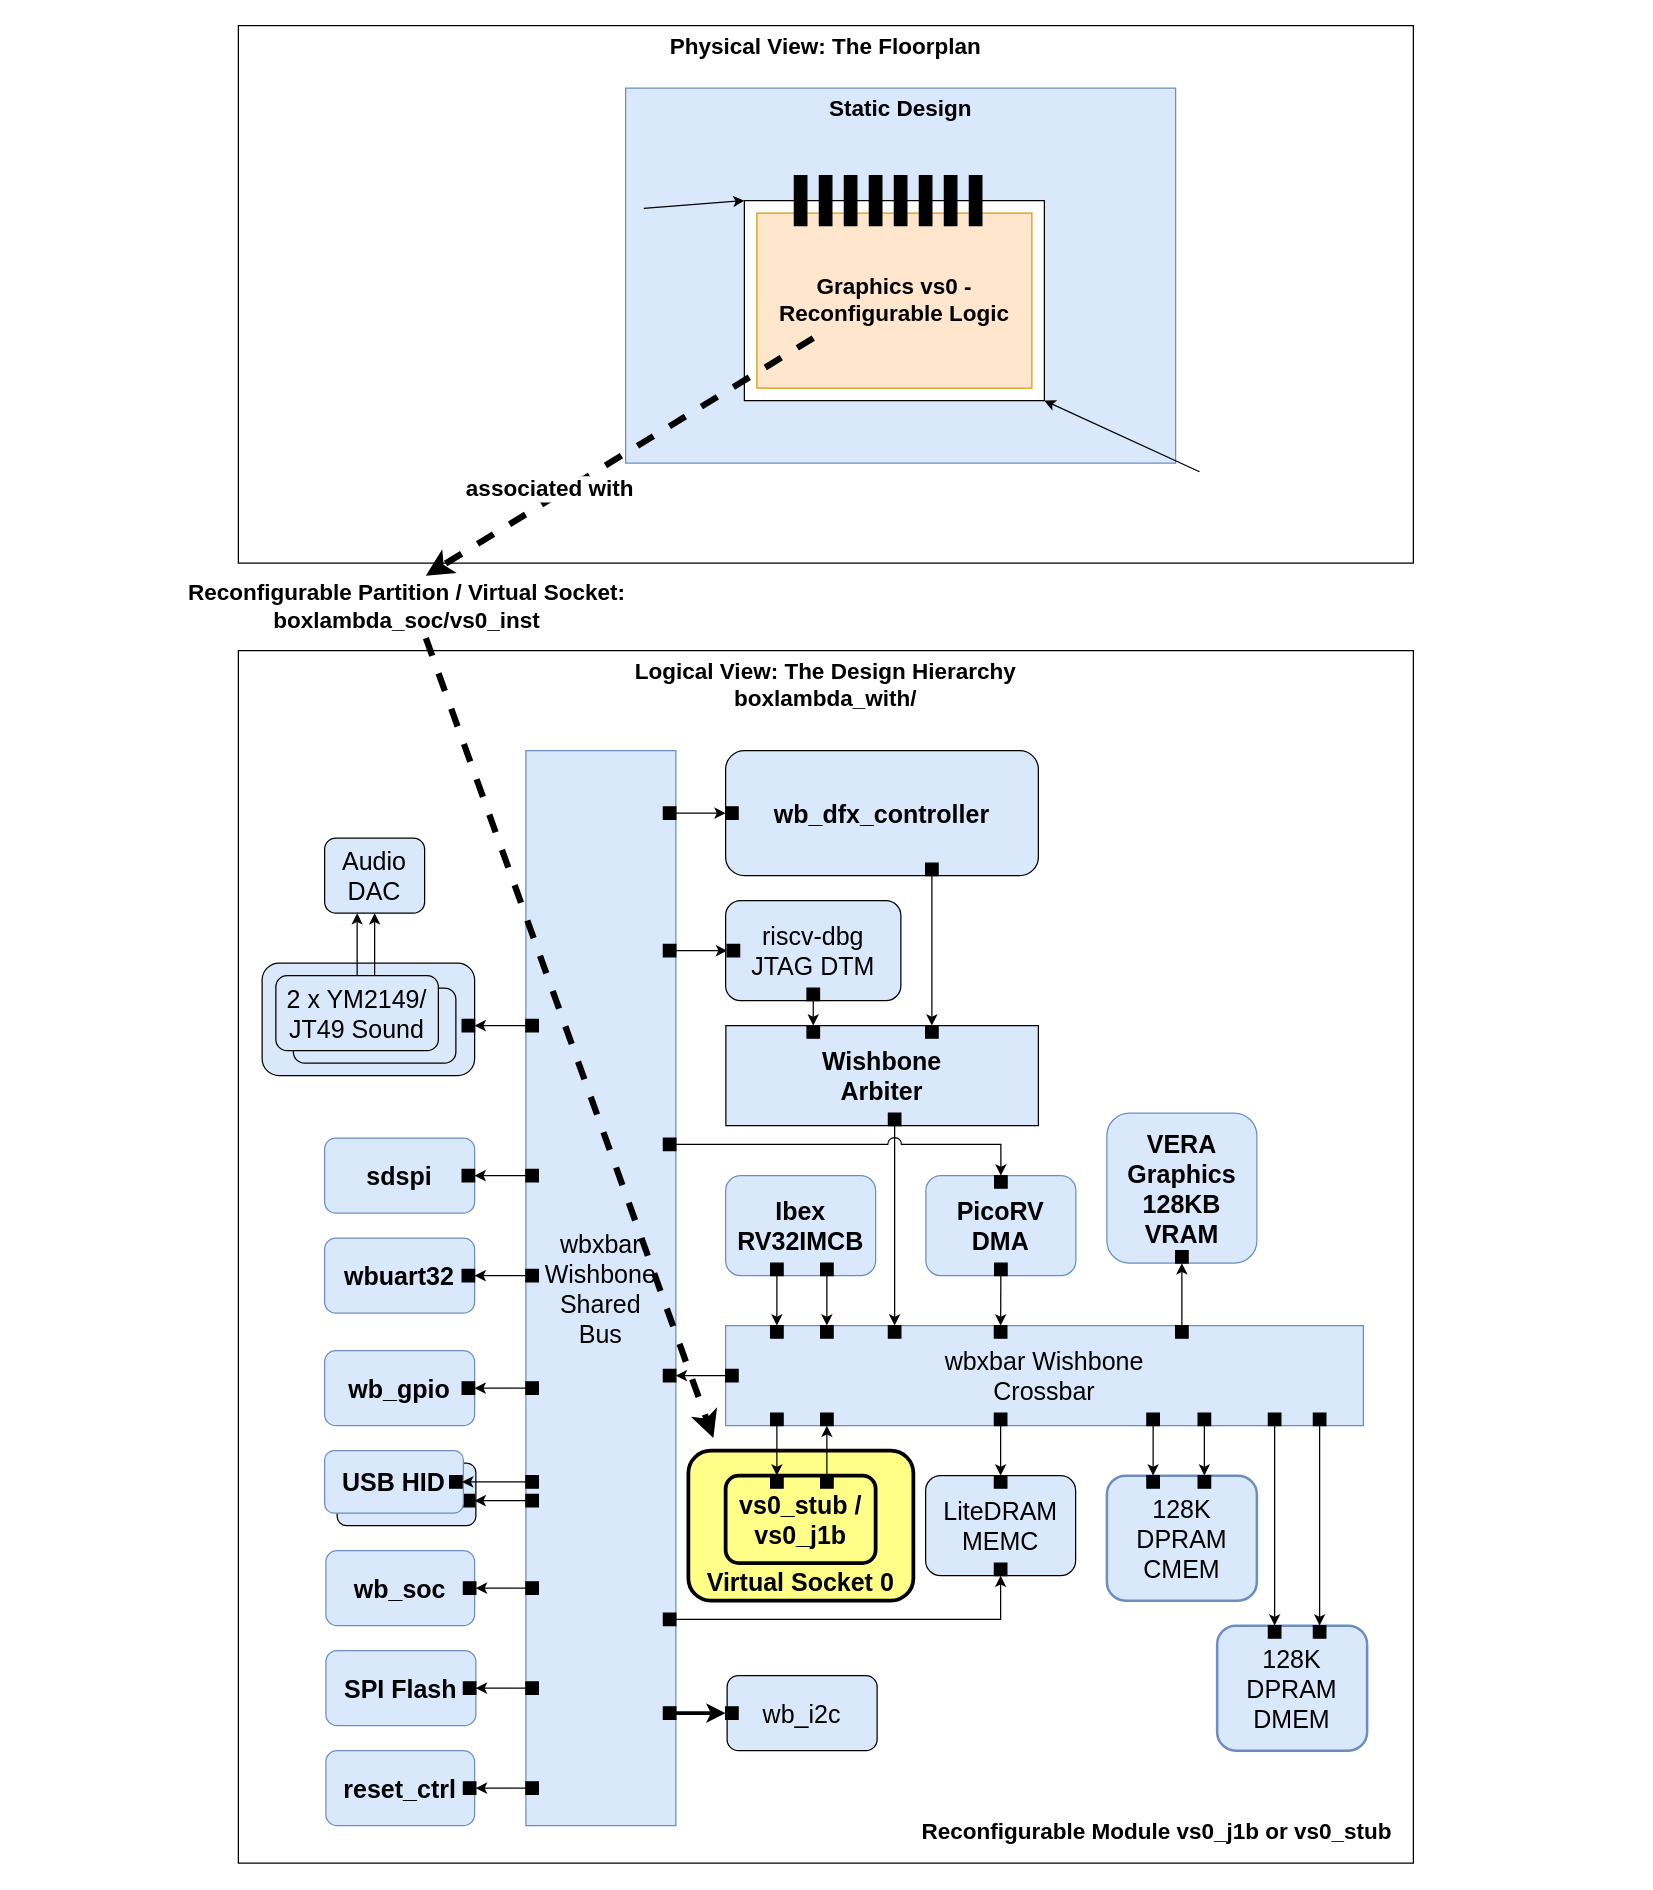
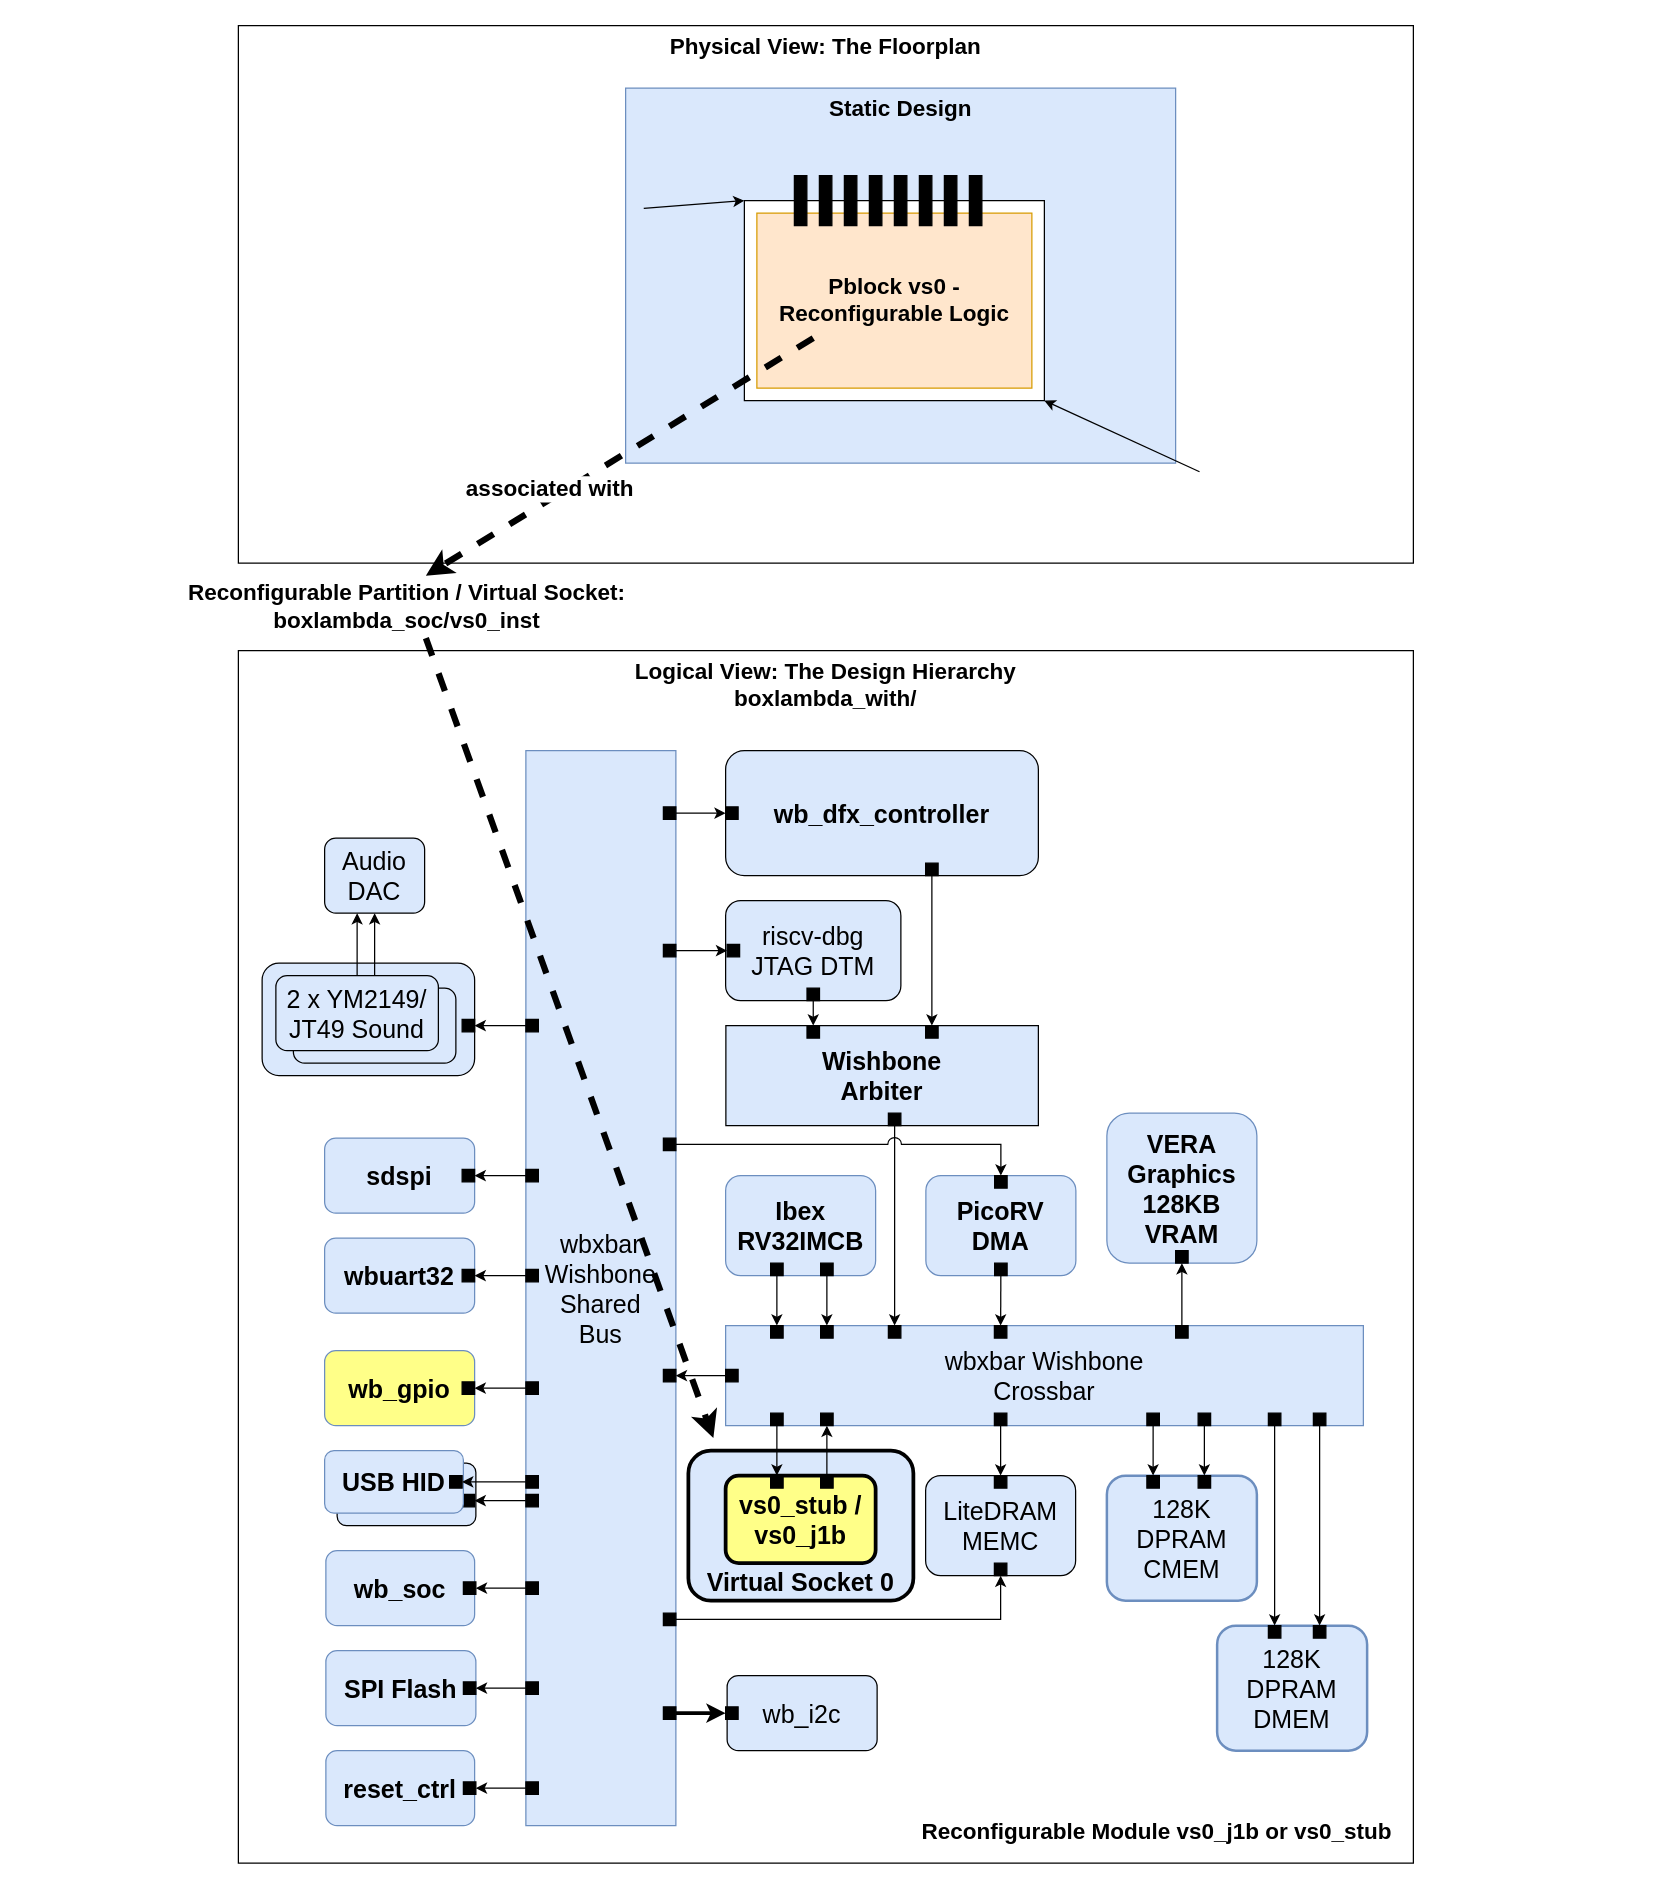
node "Graphics vs0 - Reconfigurable Logic": label "Graphics vs0 - Reconfigurable Logic" -> "Pblock vs0 - Reconfigurable Logic"
node "wb_gpio": fillcolor #dae8fc -> #ffff88
node "Virtual Socket 0": fillcolor #ffff88 -> #dae8fc
